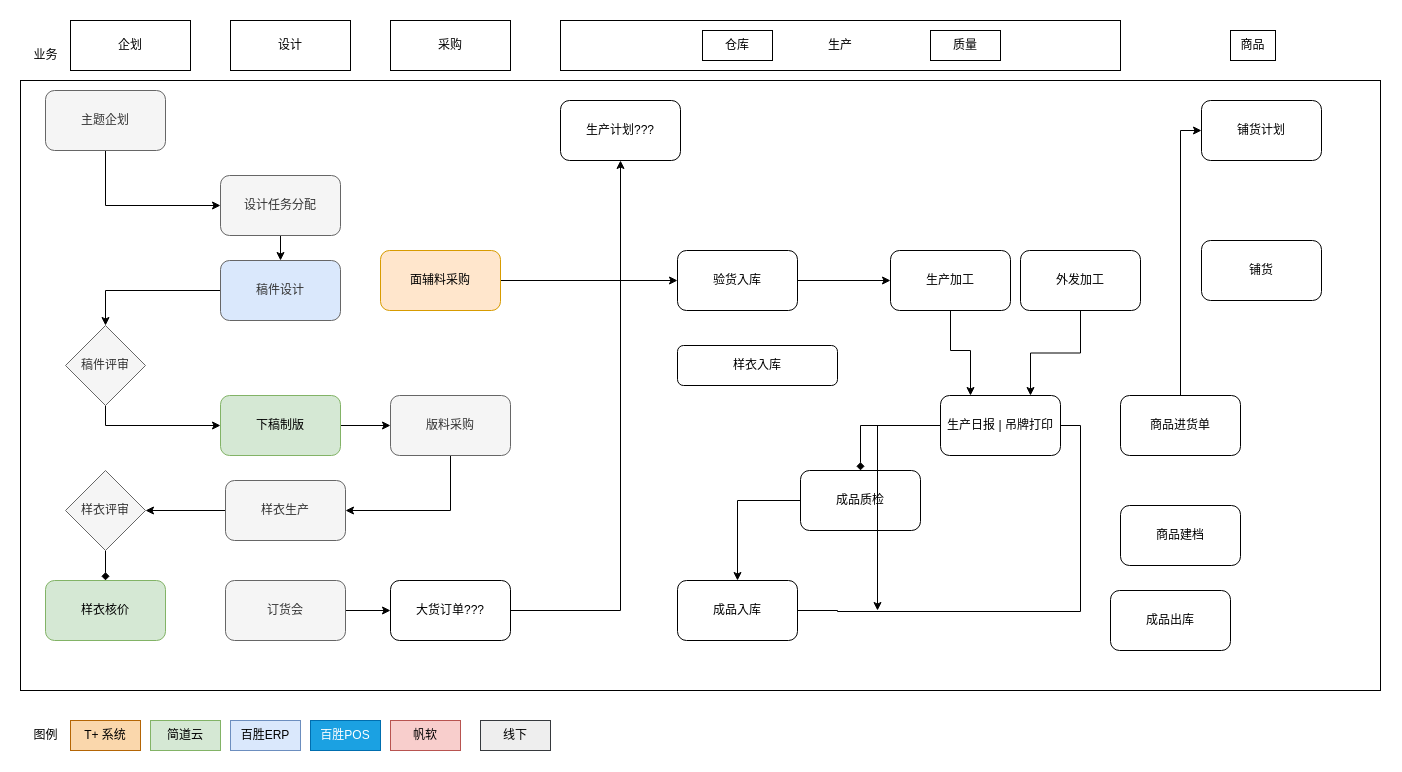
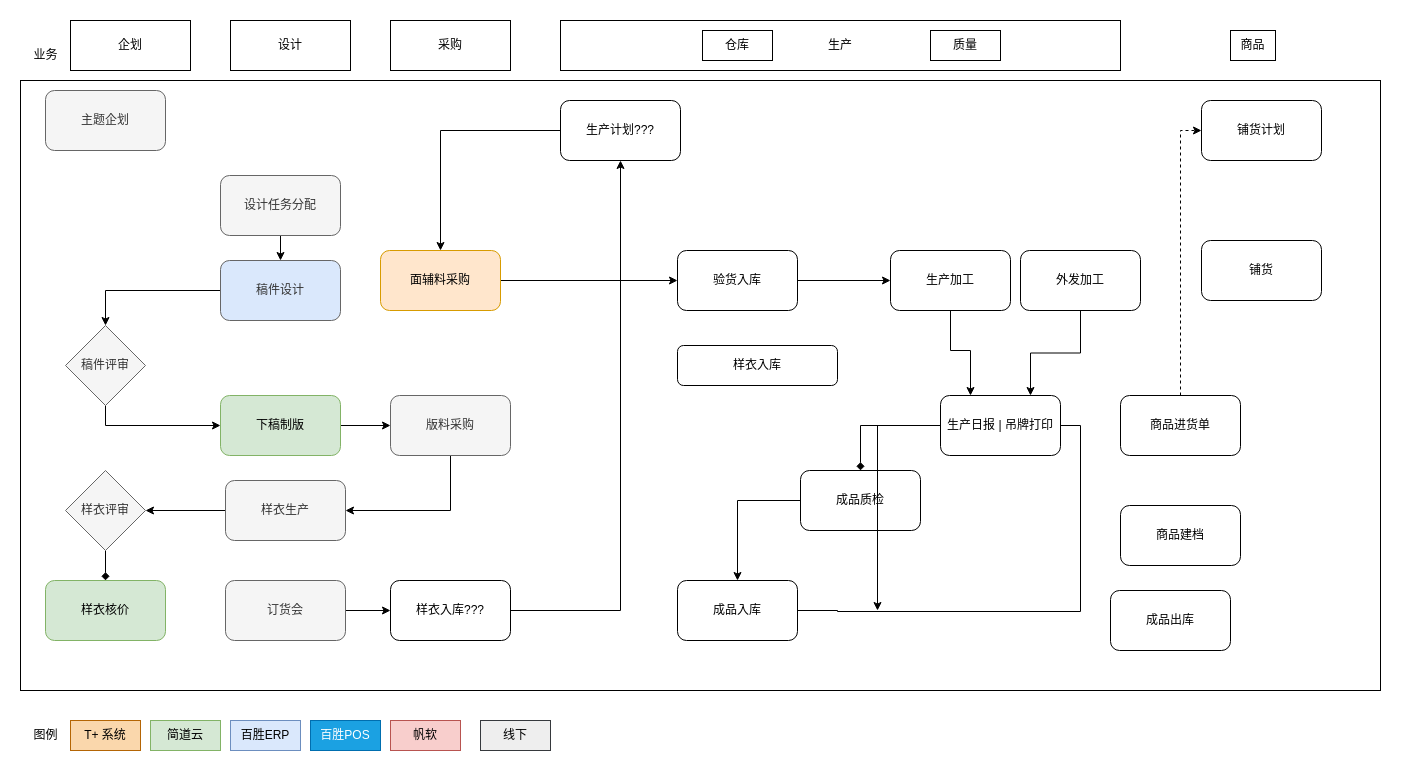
edge "生产计划???" -> "面辅料采购": added
edge "主题企划" -> "设计任务分配": removed
edge "商品进货单" -> "铺货计划": style solid -> dashed
node "大货订单???": label "大货订单???" -> "样衣入库???"
